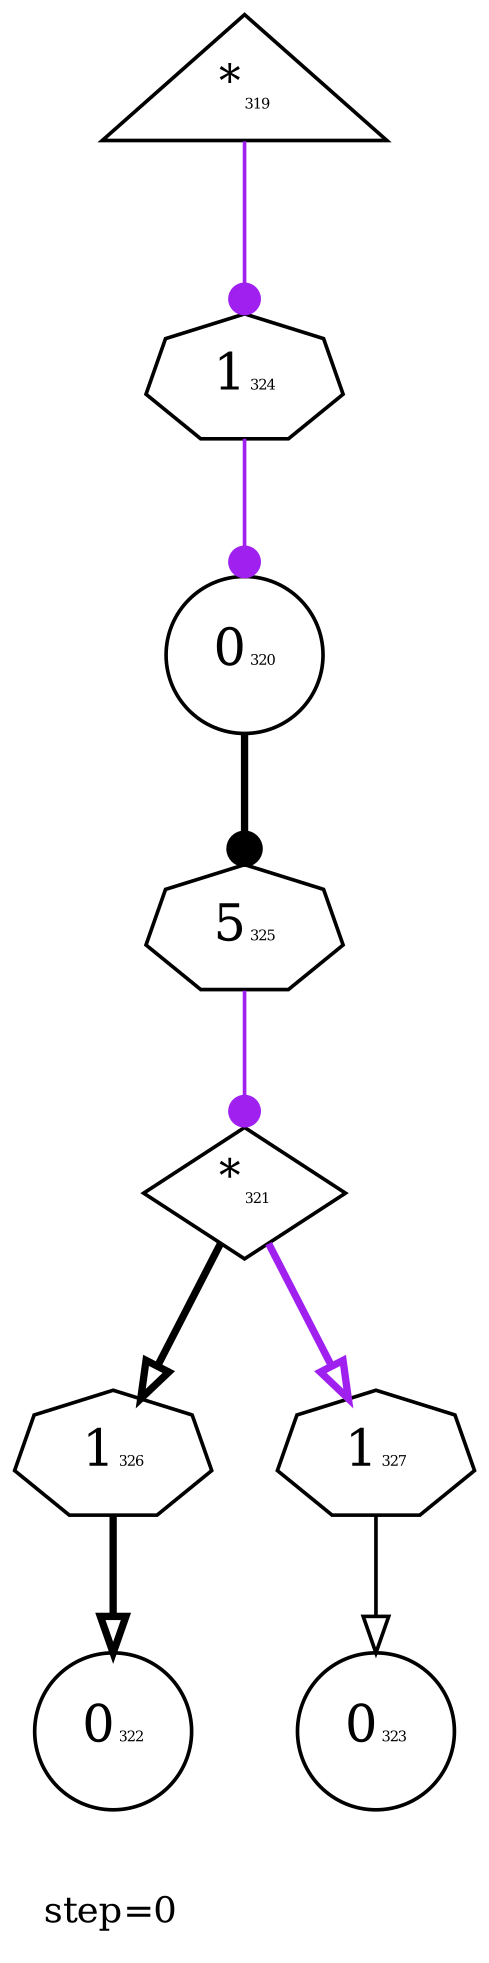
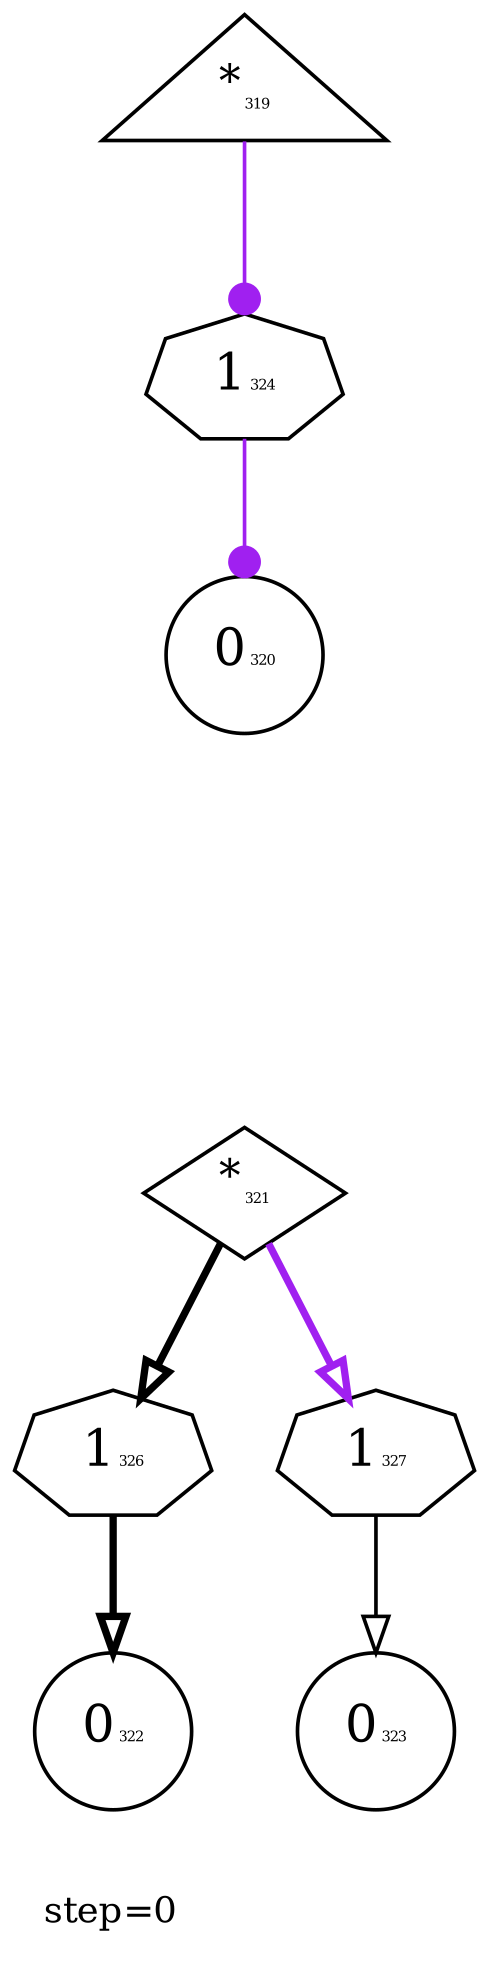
node "5": removed
